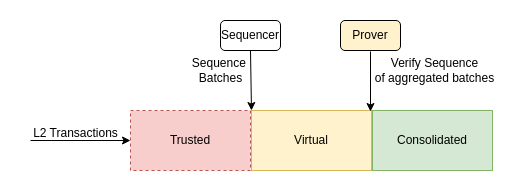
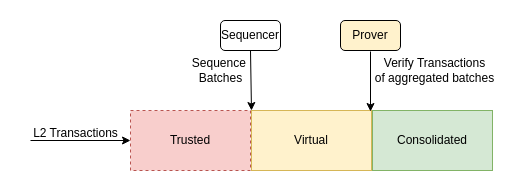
node "Verify Sequence of aggregated batches": label "Verify Sequence of aggregated batches" -> "Verify Transactions of aggregated batches"
